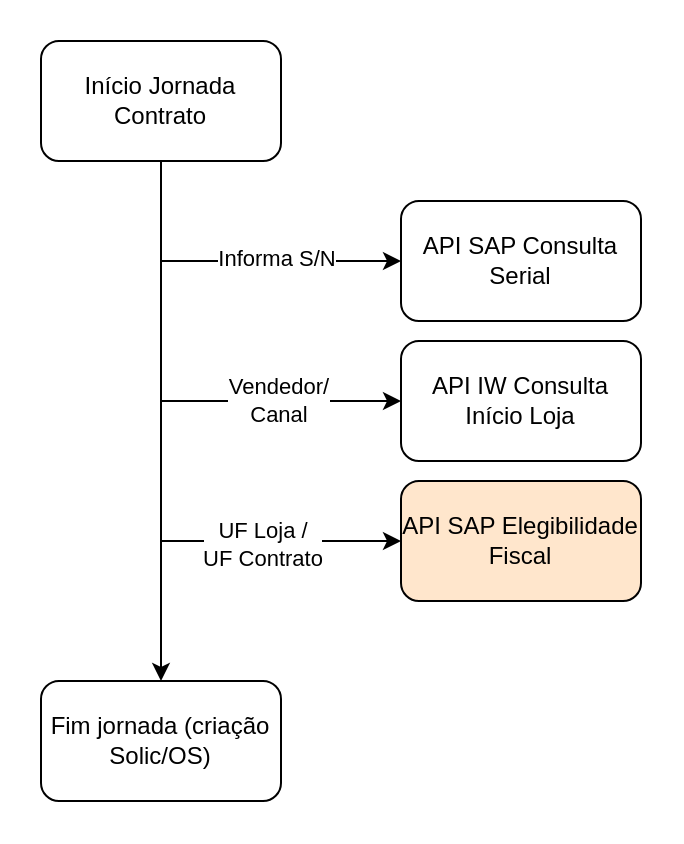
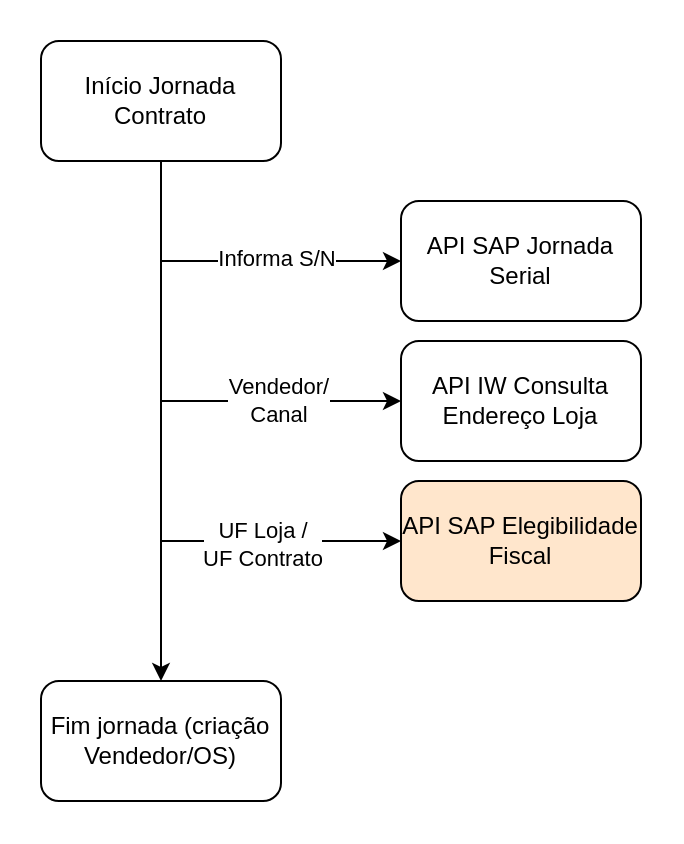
node "API SAP Consulta Serial": label "API SAP Consulta Serial" -> "API SAP Jornada Serial"
node "API IW Consulta Início Loja": label "API IW Consulta Início Loja" -> "API IW Consulta Endereço Loja"
node "Fim jornada (criação Solic/OS)": label "Fim jornada (criação Solic/OS)" -> "Fim jornada (criação Vendedor/OS)"
